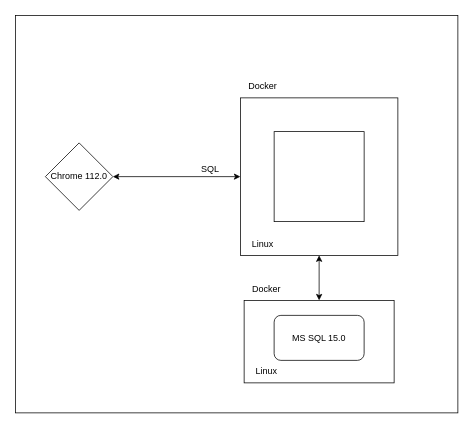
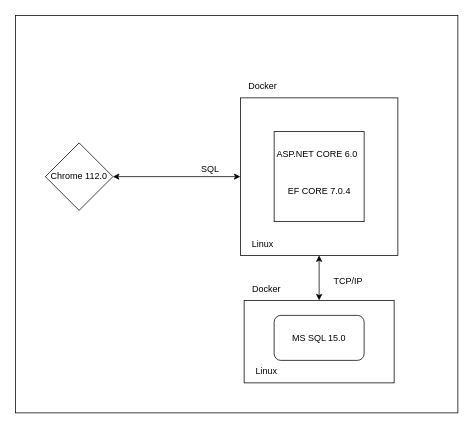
node "ASP.NET CORE 6.0": added
node "EF CORE 7.0.4": added
node "TCP/IP": added
